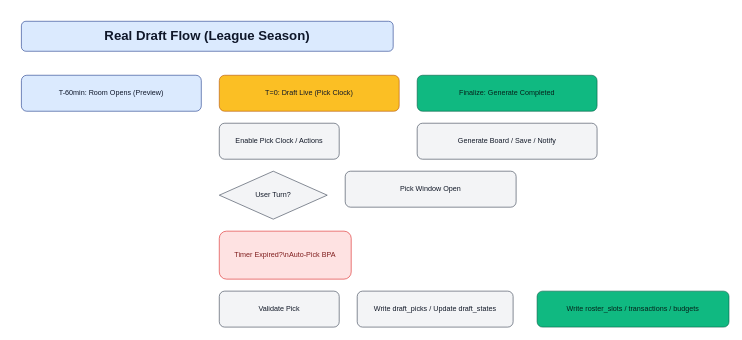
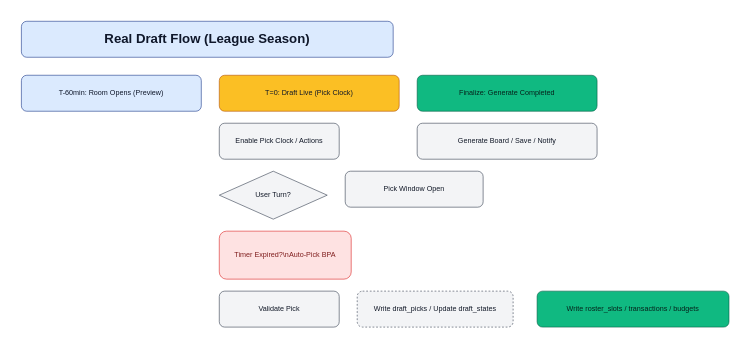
node "Real Draft Flow (League Season)": size 372x30 -> 372x36
node "Pick Window Open": size 171x36 -> 138x36
node "Write draft_picks / Update draft_states": style solid -> dashed
